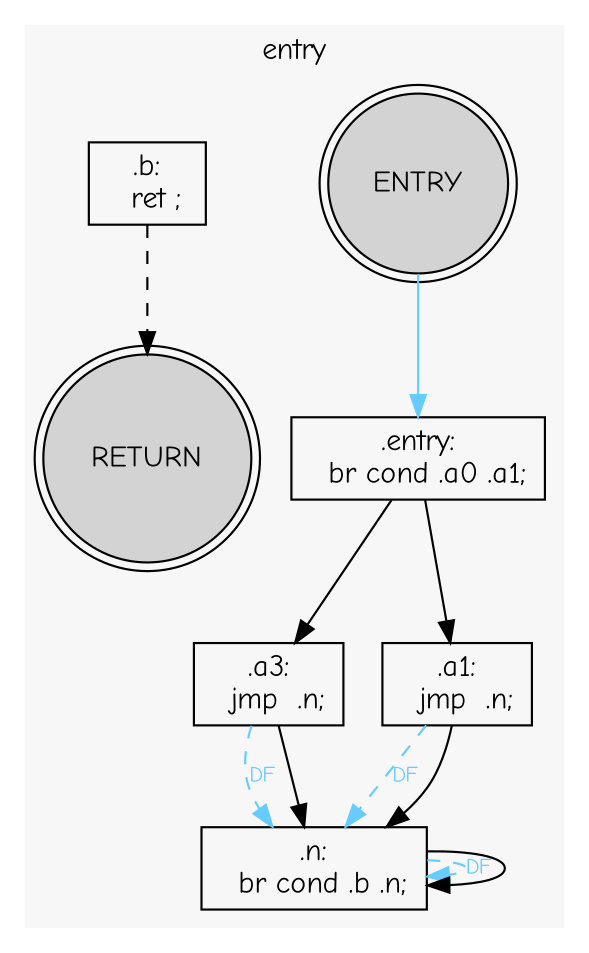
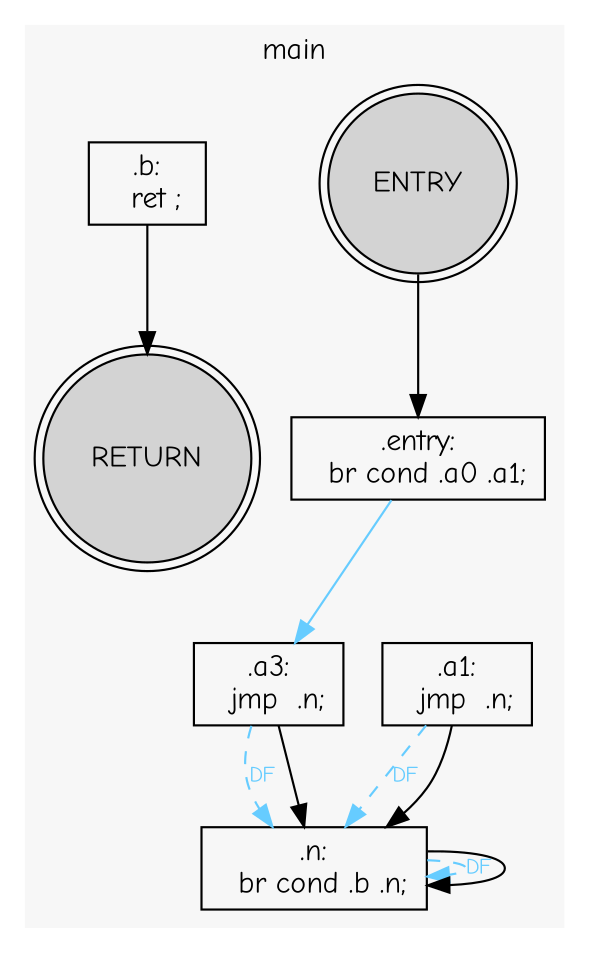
cluster "entry": label "entry" -> "main"
edge ".b: ret ;" -> "RETURN": style dashed -> solid
edge "ENTRY" -> ".entry: br cond .a0 .a1;": color #66ccff -> black
edge ".entry: br cond .a0 .a1;" -> ".a1: jmp  .n;": removed
edge ".entry: br cond .a0 .a1;" -> ".a3: jmp  .n;": color black -> #66ccff
